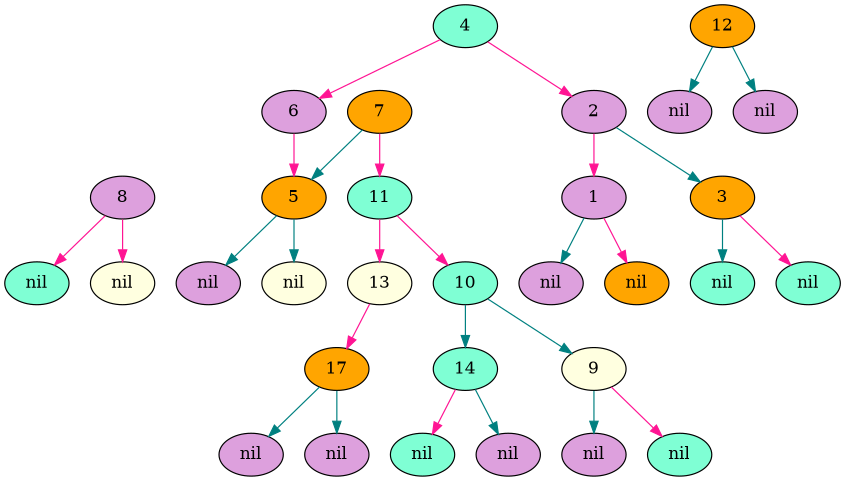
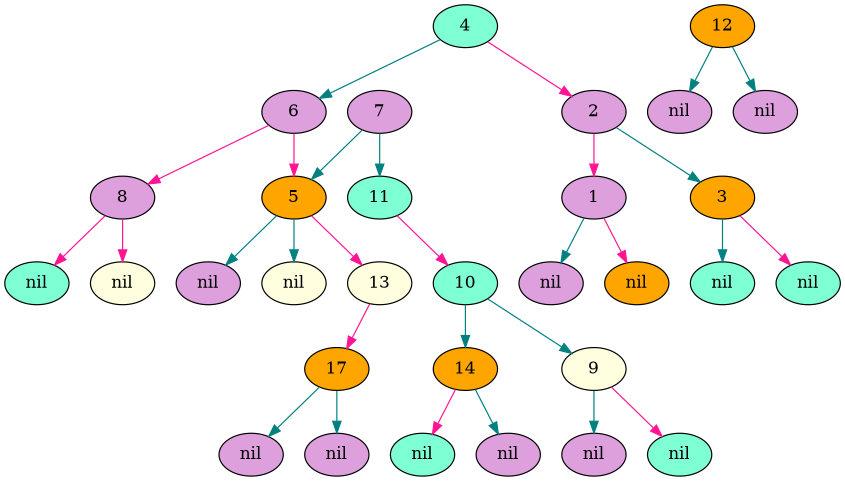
edge "4" -> "6": color deeppink -> teal
node "7": fillcolor orange -> plum
edge "7" -> "11": color deeppink -> teal
edge "6" -> "8": added
edge "11" -> "13": now "5" -> "13"
node "14": fillcolor aquamarine -> orange
